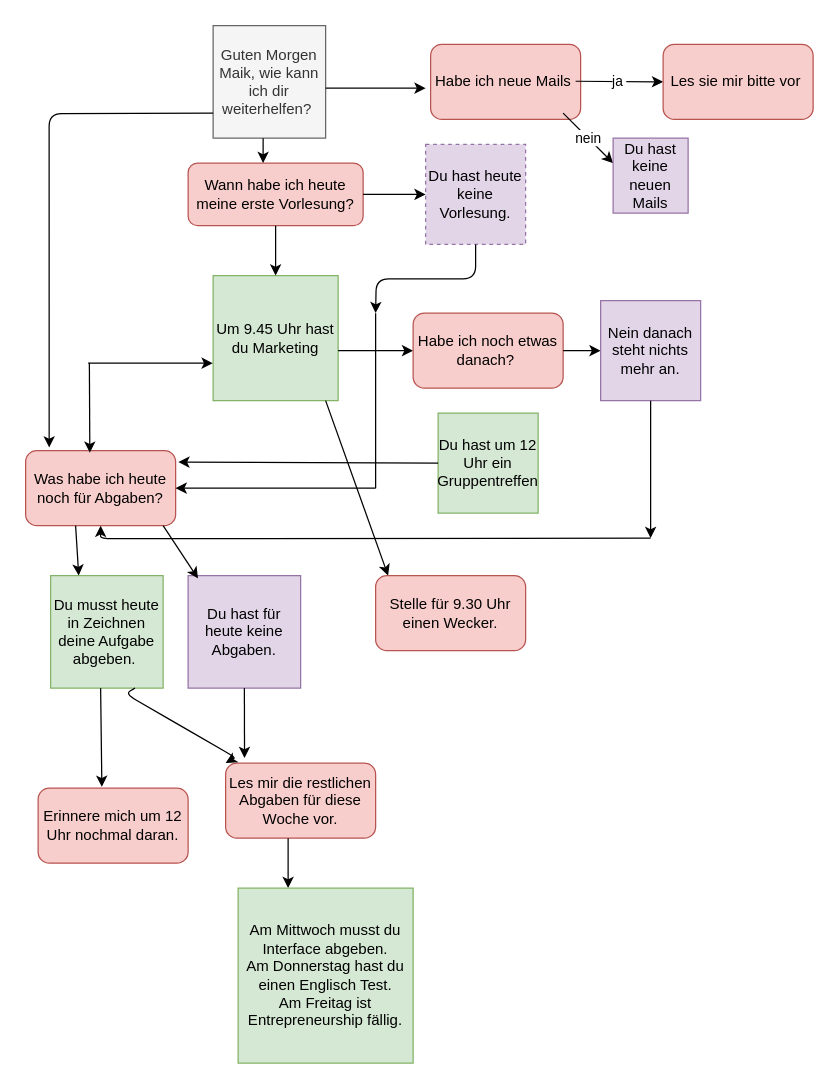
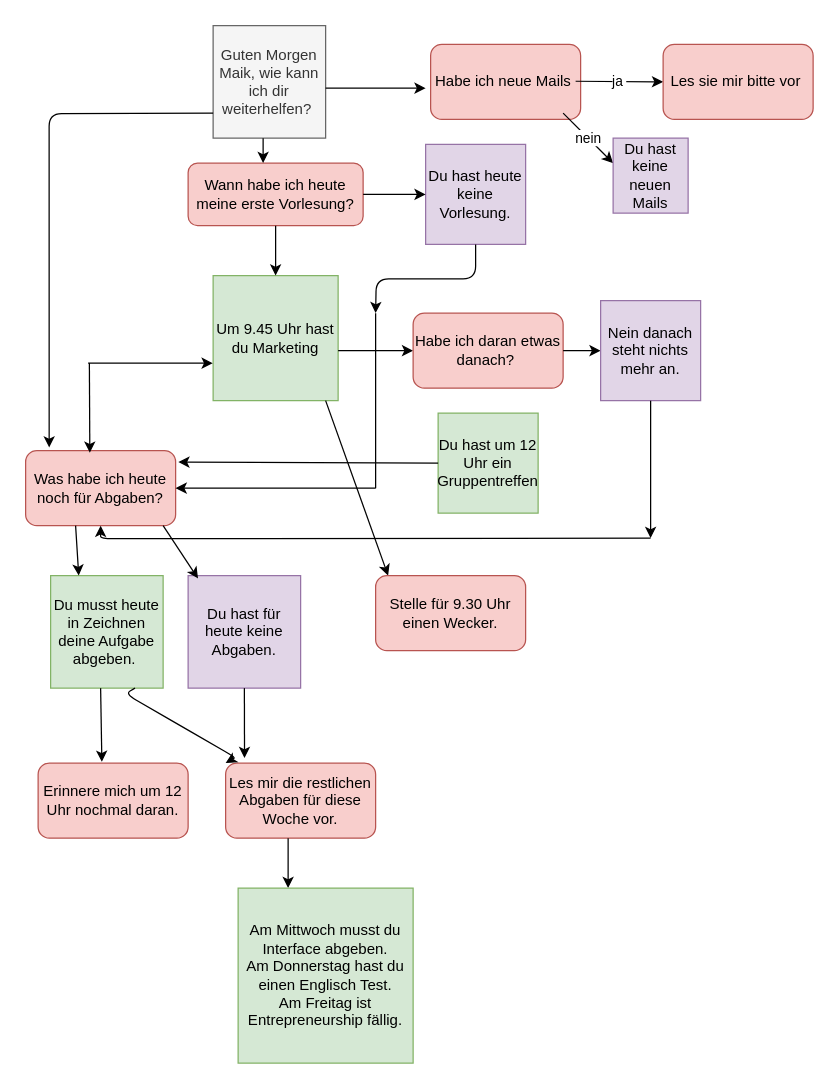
node "Du hast heute keine Vorlesung.": style dashed -> solid
node "Habe ich noch etwas danach?": label "Habe ich noch etwas danach?" -> "Habe ich daran etwas danach?"
node "Erinnere mich um 12 Uhr nochmal daran.": moved (113, 826) -> (113, 801)
